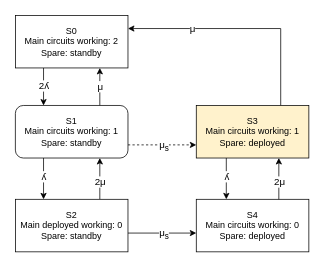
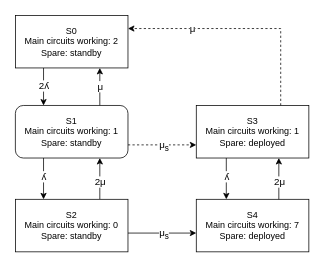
edge "S3 Main circuits working: 1 Spare: deployed" -> "S0 Main circuits working: 2 Spare: standby": style solid -> dashed
node "S3 Main circuits working: 1 Spare: deployed": fillcolor #fff2cc -> #ffffff
node "S2 Main deployed working: 0 Spare: standby": label "S2 Main deployed working: 0 Spare: standby" -> "S2 Main circuits working: 0 Spare: standby"
node "S4 Main circuits working: 0 Spare: deployed": label "S4 Main circuits working: 0 Spare: deployed" -> "S4 Main circuits working: 7 Spare: deployed"
